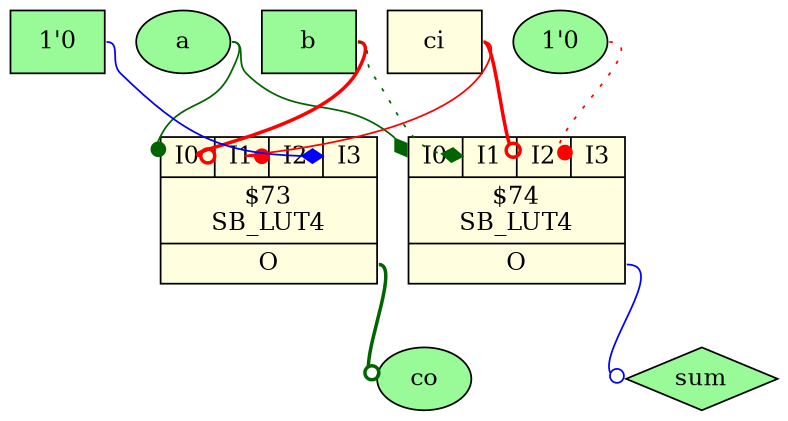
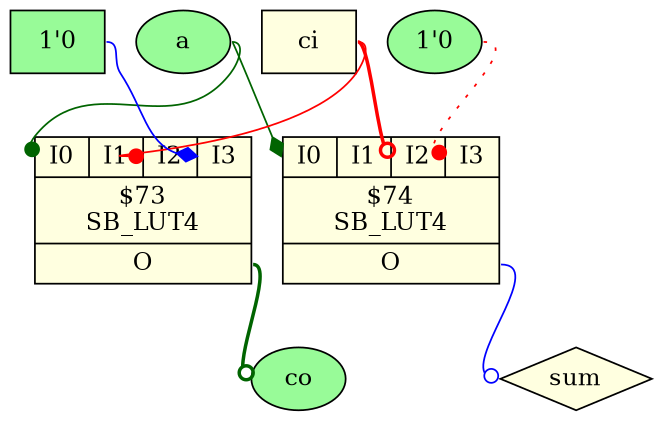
node "b": removed
node "sum": fillcolor palegreen -> lightyellow
